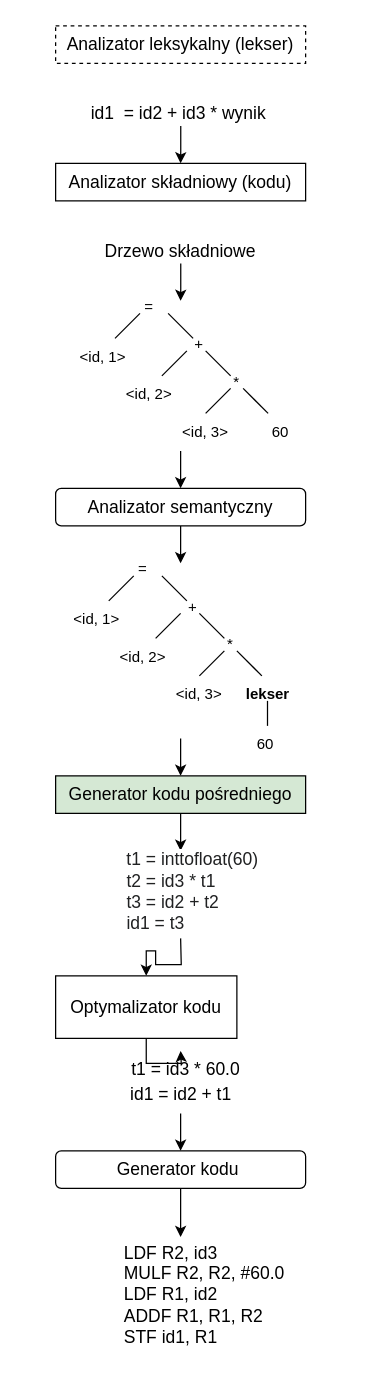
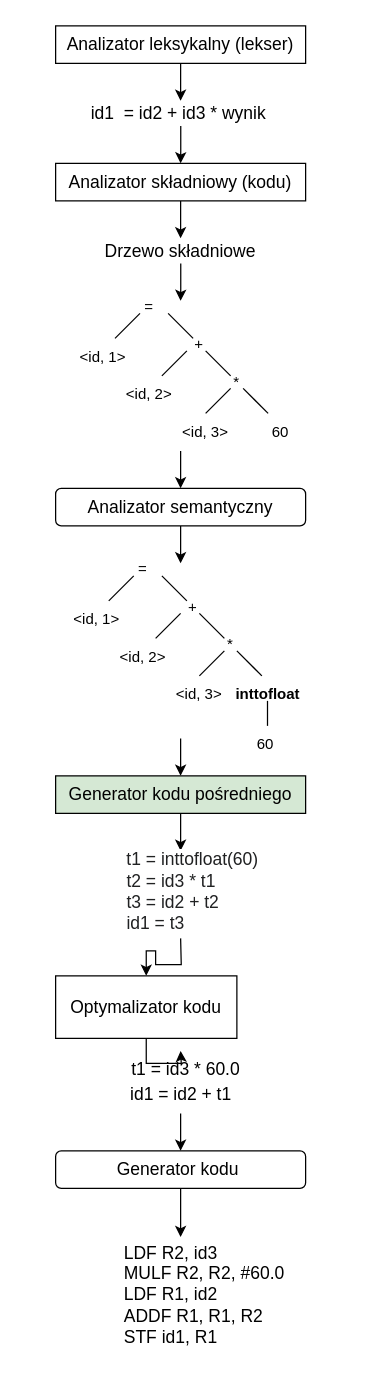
node "Analizator leksykalny (lekser)": style dashed -> solid
edge "Analizator leksykalny (lekser)" -> "id1 = id2 + id3 * wynik": added
edge "Analizator składniowy (kodu)" -> "Drzewo składniowe": added
node "lekser": label "lekser" -> "inttofloat"
